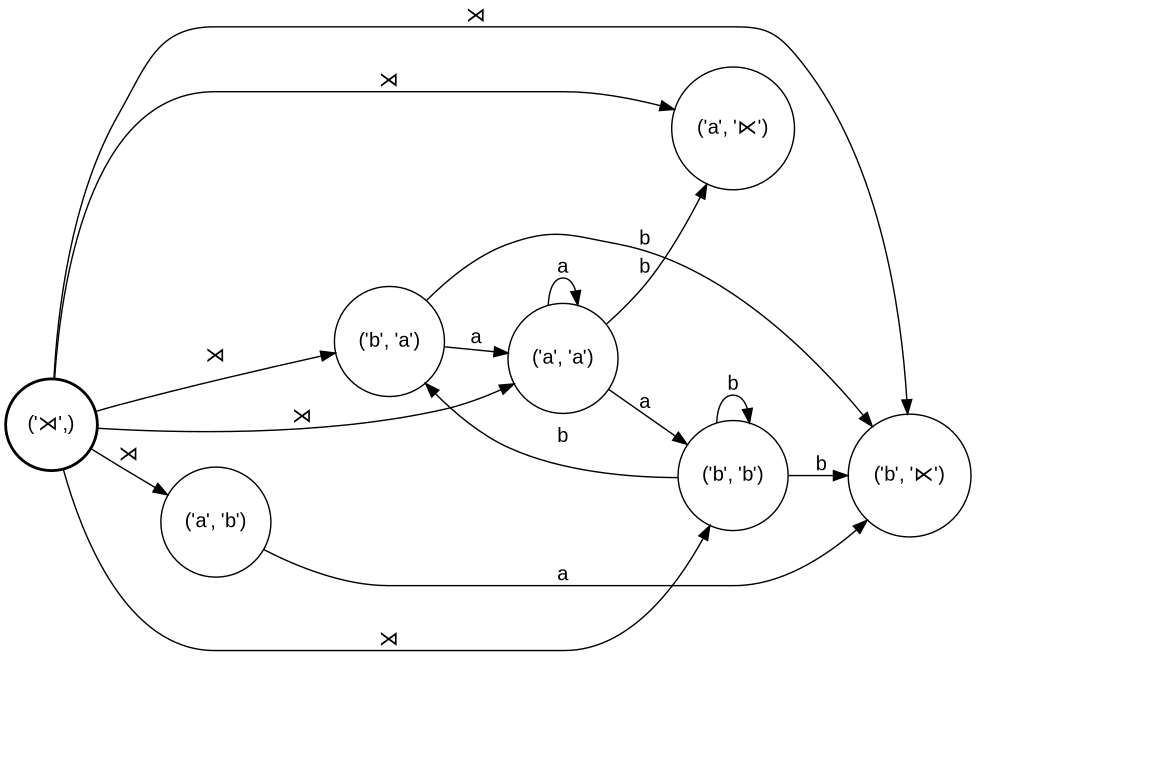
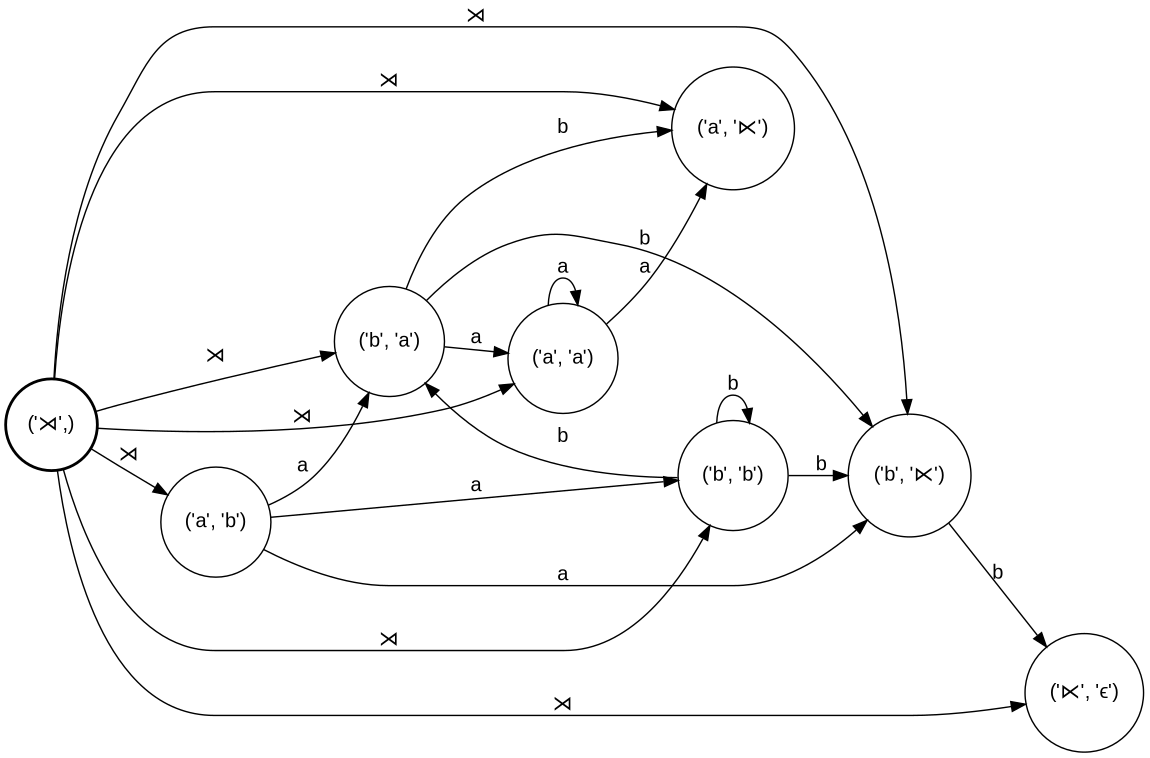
edge "('b', 'a')" -> "('a', '⋉')": added, label "b"
edge "('a', 'a')" -> "('a', '⋉')": label "b" -> "a"
edge "('a', 'a')" -> "('b', 'b')": now "('a', 'b')" -> "('b', 'b')"
edge "('a', 'b')" -> "('b', 'a')": added, label "a"
node "('⋉', 'ϵ')": added
